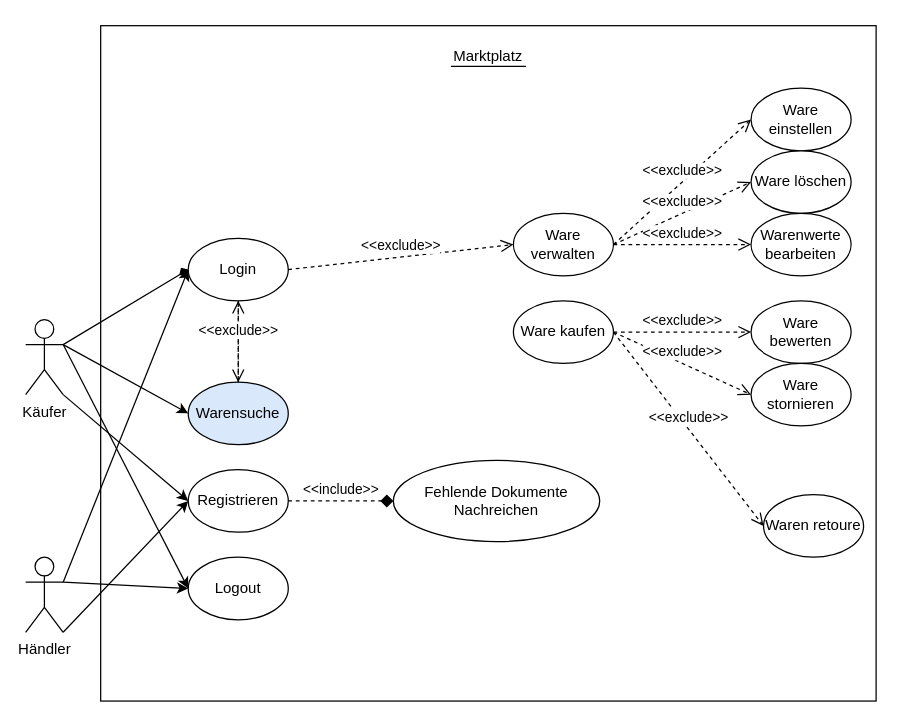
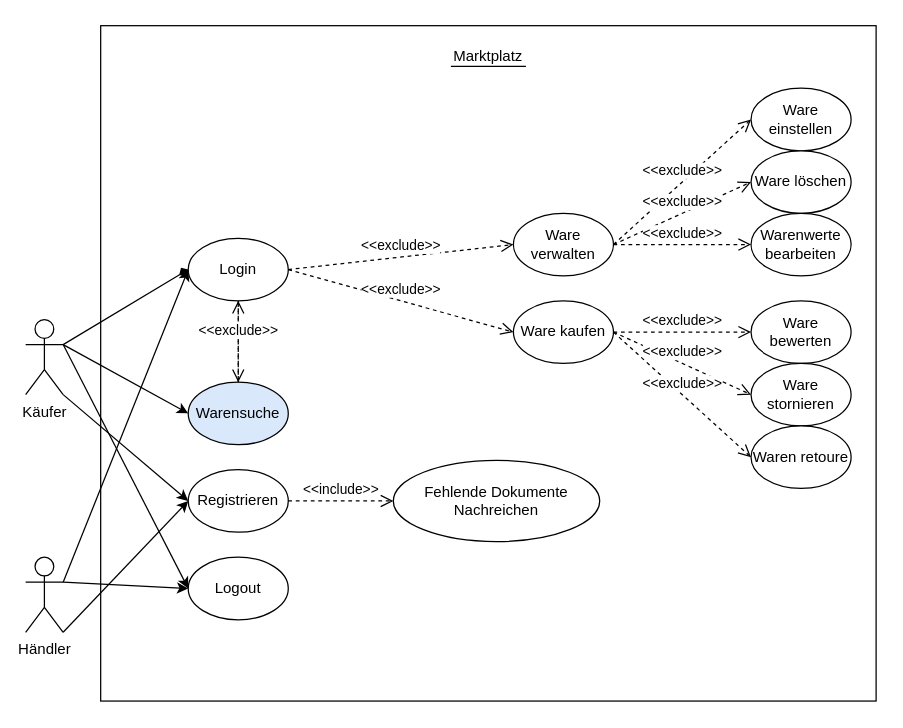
edge "Login" -> "Ware kaufen": added, label "<<exclude>>"
edge "Registrieren" -> "Fehlende Dokumente Nachreichen": arrowhead diamond -> open
node "Waren retoure": moved (813, 526) -> (801, 457)
